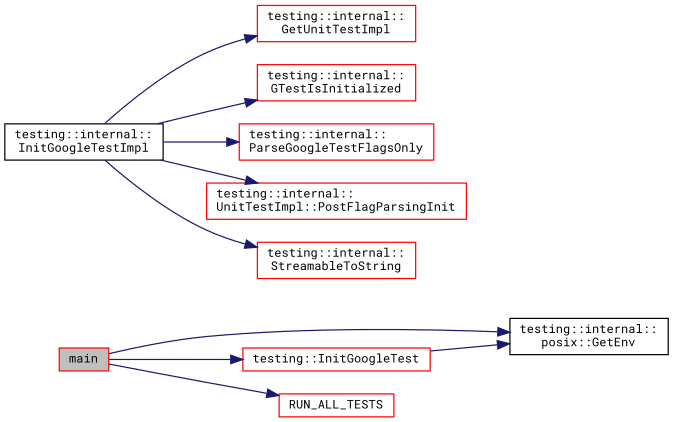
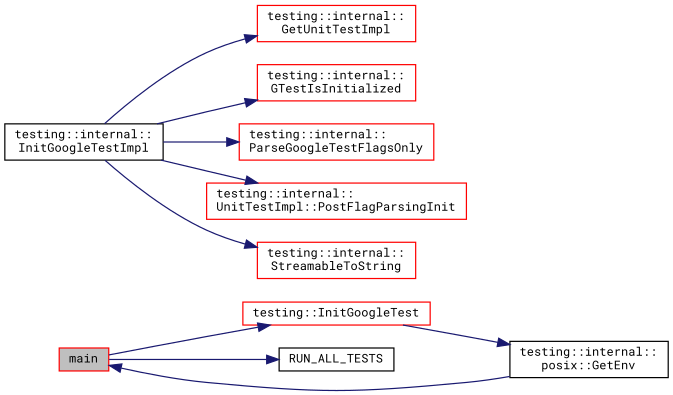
edge "main" -> "testing::internal:: posix::GetEnv": reversed
node "RUN_ALL_TESTS": color red -> black
